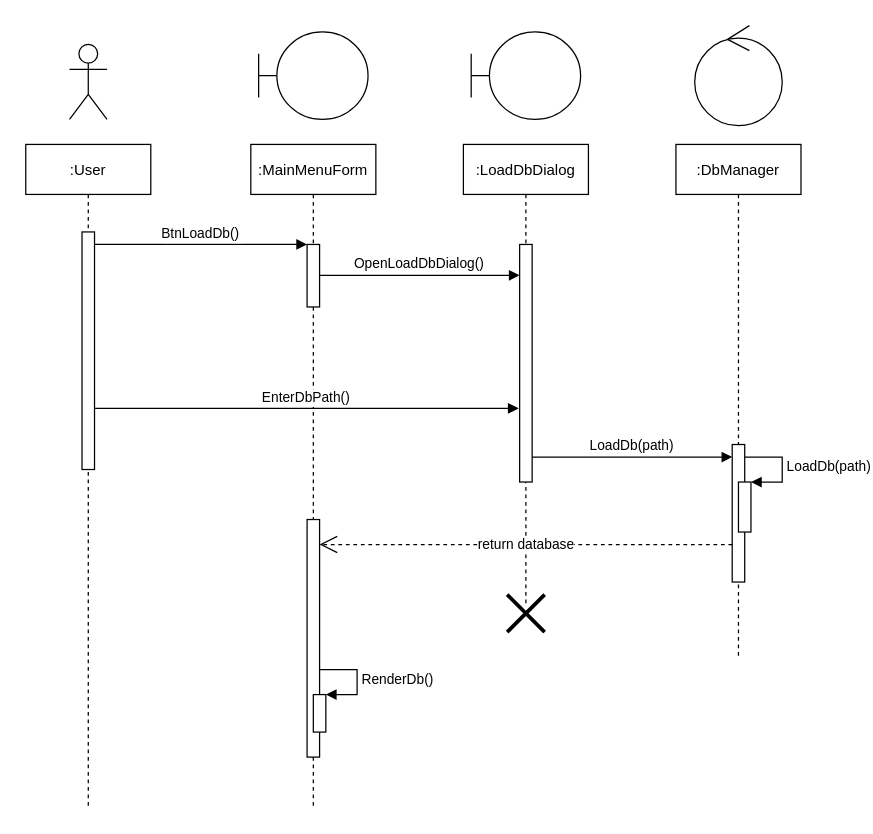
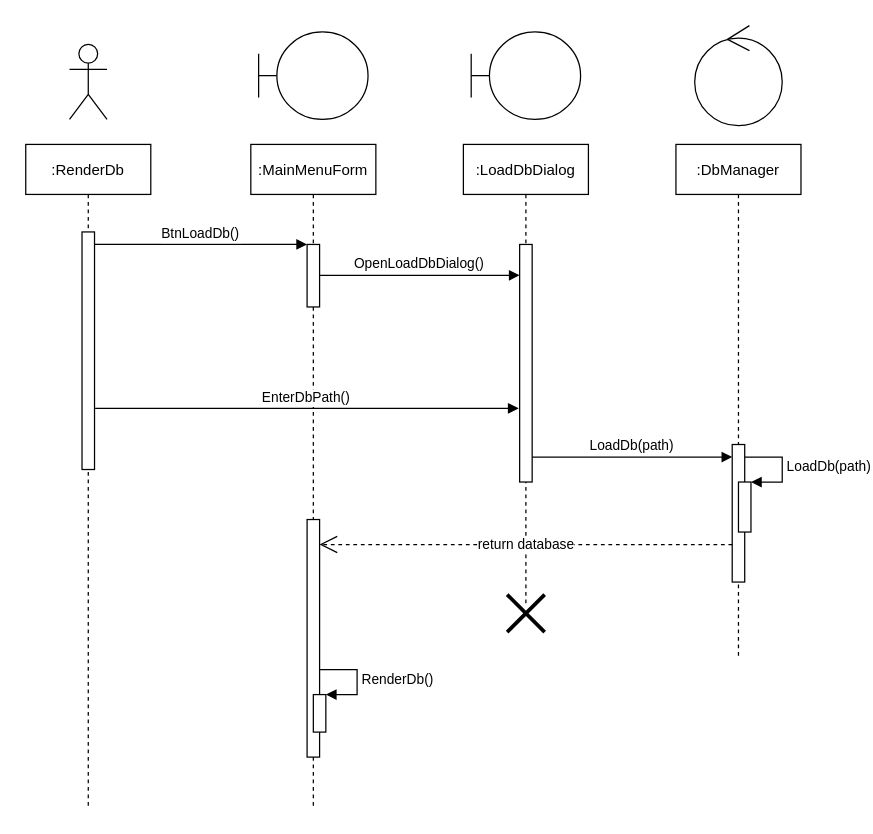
node ":User": label ":User" -> ":RenderDb"
